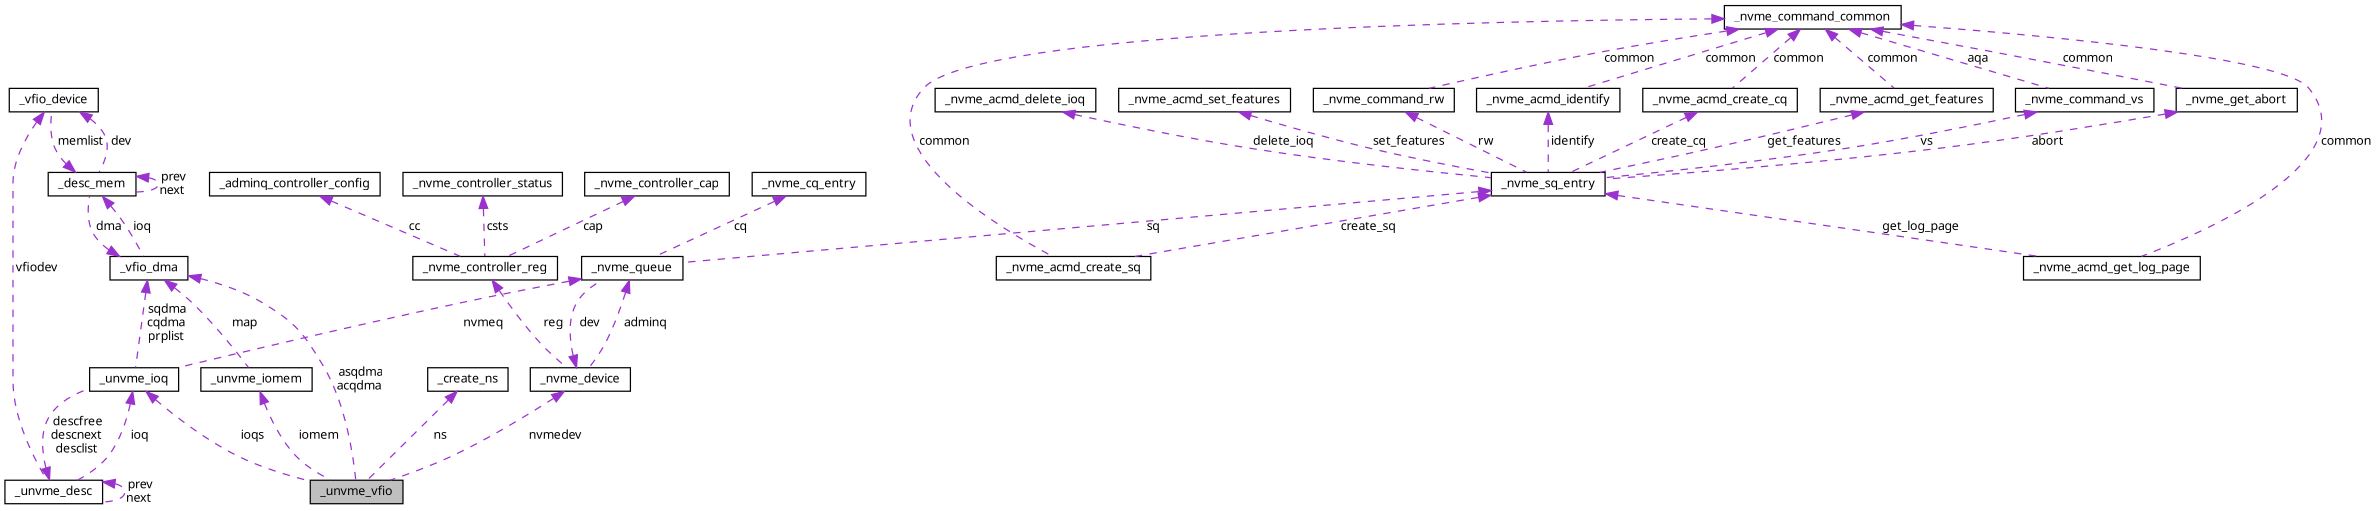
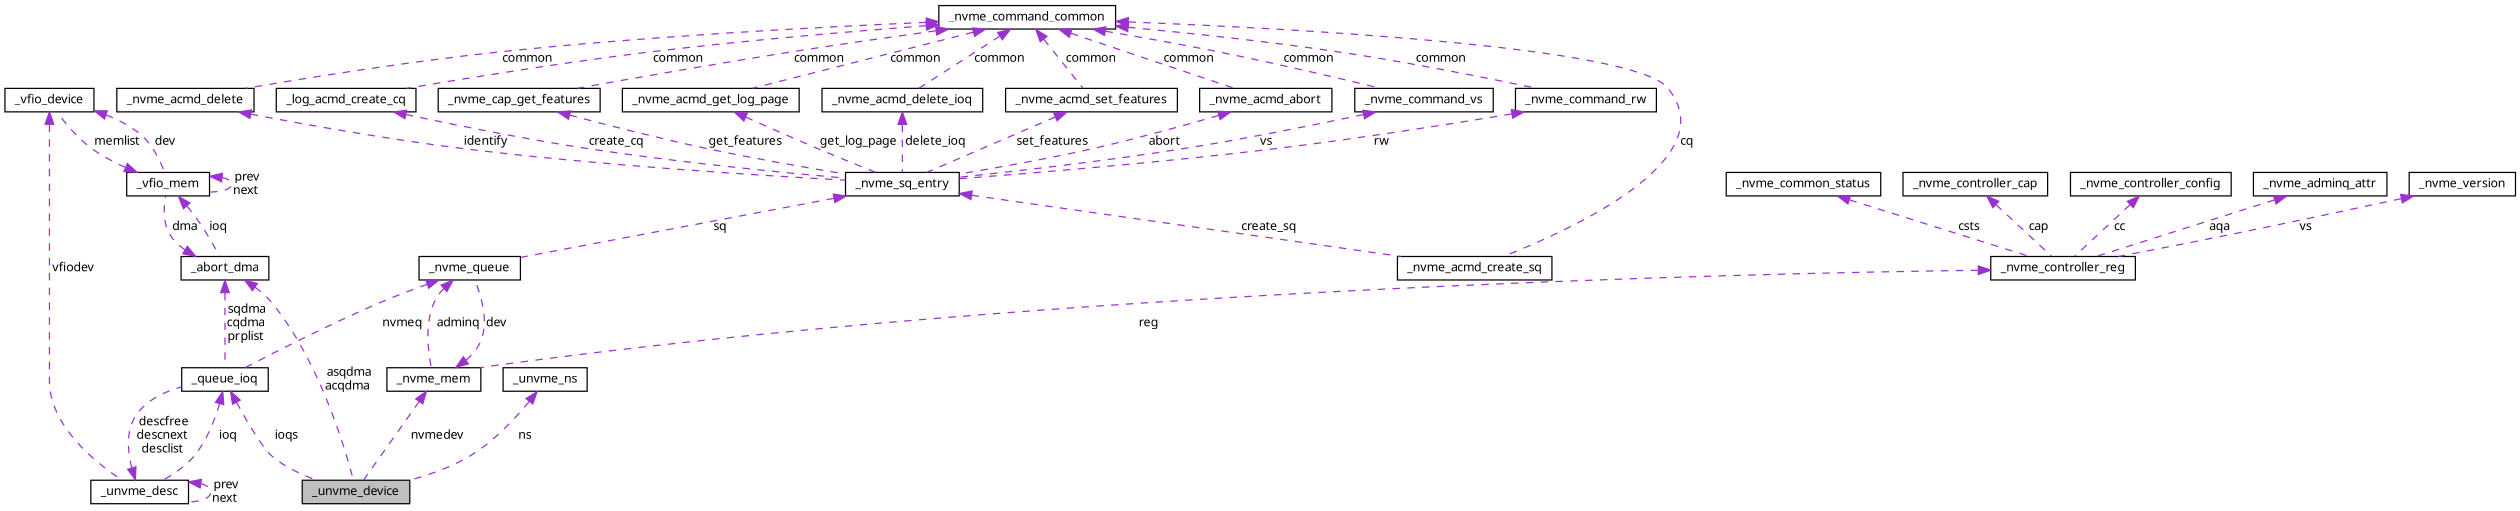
edge "_nvme_command_vs" -> "_nvme_command_common": label " aqa" -> " common"
edge "_nvme_acmd_delete_ioq" -> "_nvme_command_common": added, label "common"
edge "_nvme_acmd_set_features" -> "_nvme_command_common": added, label "common"
node "_nvme_acmd_identify": label "_nvme_acmd_identify" -> "_nvme_acmd_delete"
node "_nvme_acmd_create_cq": label "_nvme_acmd_create_cq" -> "_log_acmd_create_cq"
node "_nvme_acmd_get_features": label "_nvme_acmd_get_features" -> "_nvme_cap_get_features"
node "_nvme_get_abort": label "_nvme_get_abort" -> "_nvme_acmd_abort"
edge "_nvme_acmd_create_sq" -> "_nvme_command_common": label " common" -> " cq"
node "_desc_mem": label "_desc_mem" -> "_vfio_mem"
node "_adminq_controller_config": label "_adminq_controller_config" -> "_nvme_controller_config"
node "_nvme_controller_status": label "_nvme_controller_status" -> "_nvme_common_status"
node "_nvme_cq_entry": removed
node "_nvme_adminq_attr": added
node "_nvme_version": added
edge "_nvme_acmd_get_log_page" -> "_nvme_sq_entry": reversed
node "_vfio_dma": label "_vfio_dma" -> "_abort_dma"
node "_unvme_ioq": label "_unvme_ioq" -> "_queue_ioq"
node "_unvme_iomem": removed
node "_create_ns": label "_create_ns" -> "_unvme_ns"
node "_nvme_device": label "_nvme_device" -> "_nvme_mem"
node "_unvme_vfio": label "_unvme_vfio" -> "_unvme_device"
